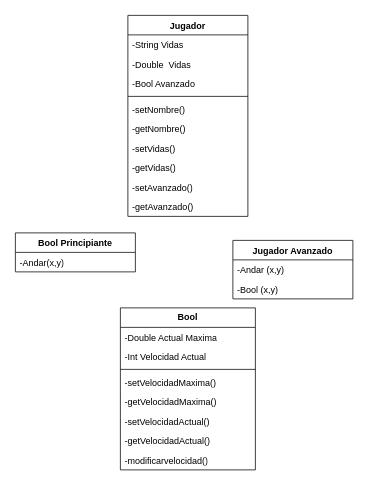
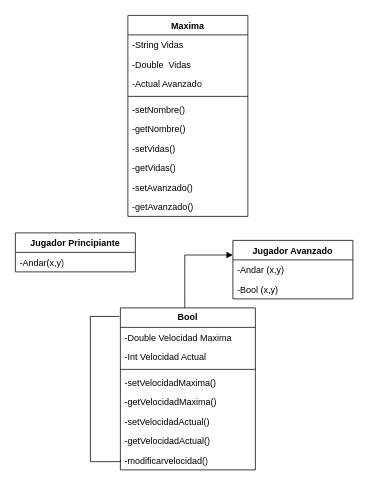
node "Jugador": label "Jugador" -> "Maxima"
node "-Bool Avanzado": label "-Bool Avanzado" -> "-Actual Avanzado"
node "Bool Principiante": label "Bool Principiante" -> "Jugador Principiante"
edge "Bool" -> "Jugador Avanzado": added
node "-Double Actual Maxima": label "-Double Actual Maxima" -> "-Double Velocidad Maxima"
edge "Bool" -- "-modificarvelocidad()": added
